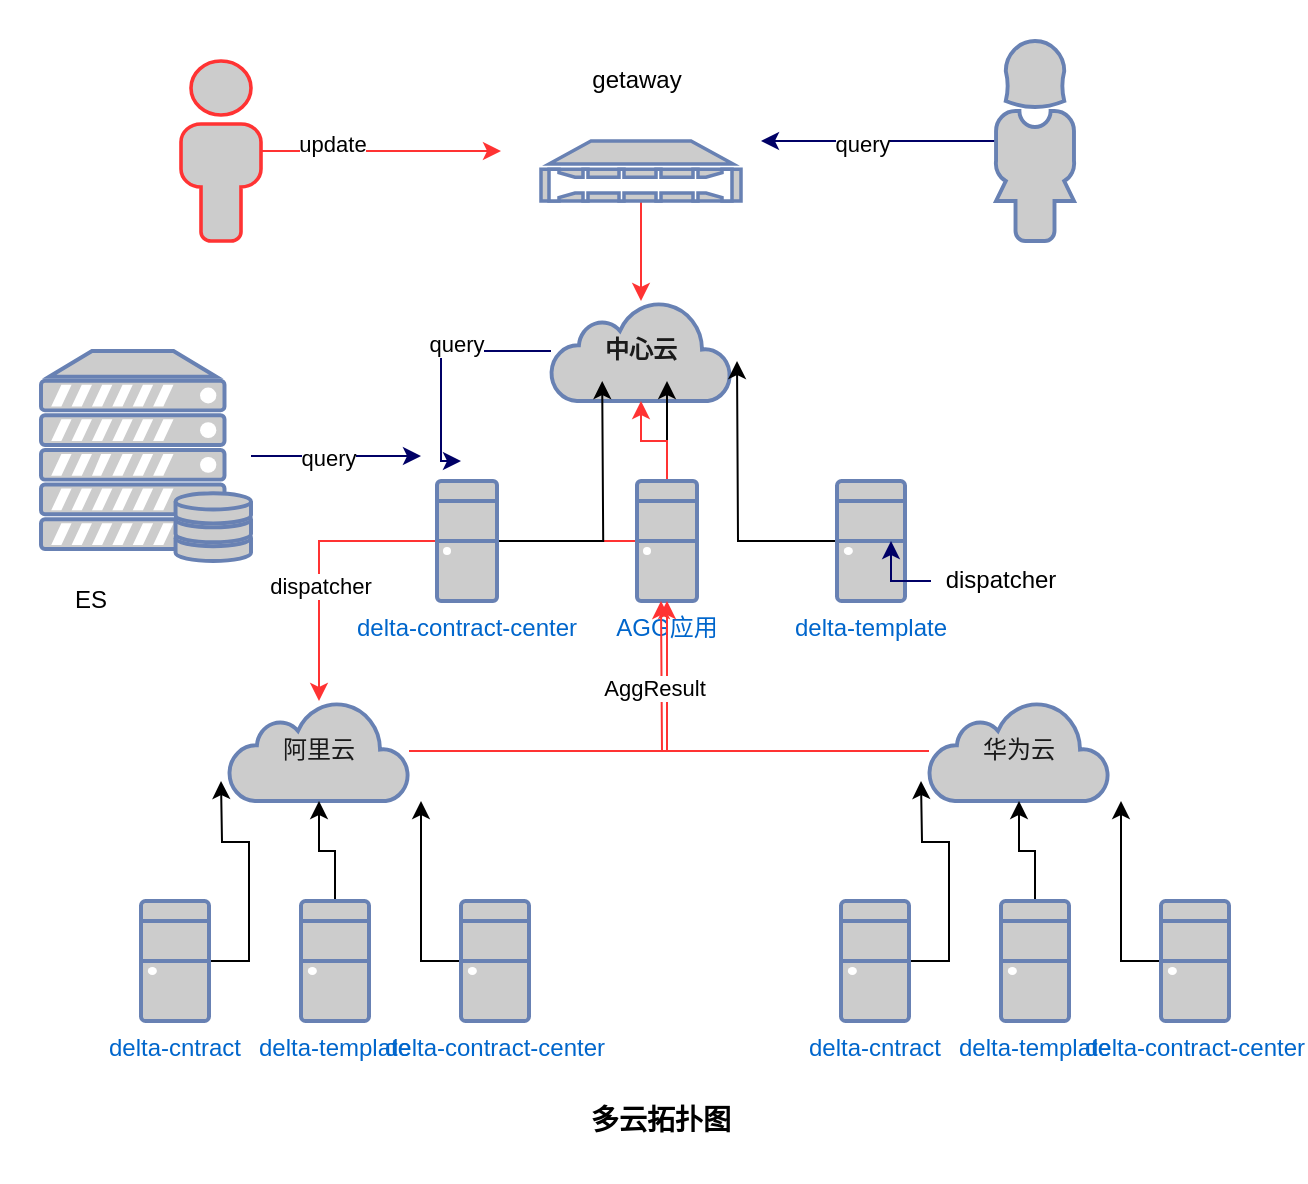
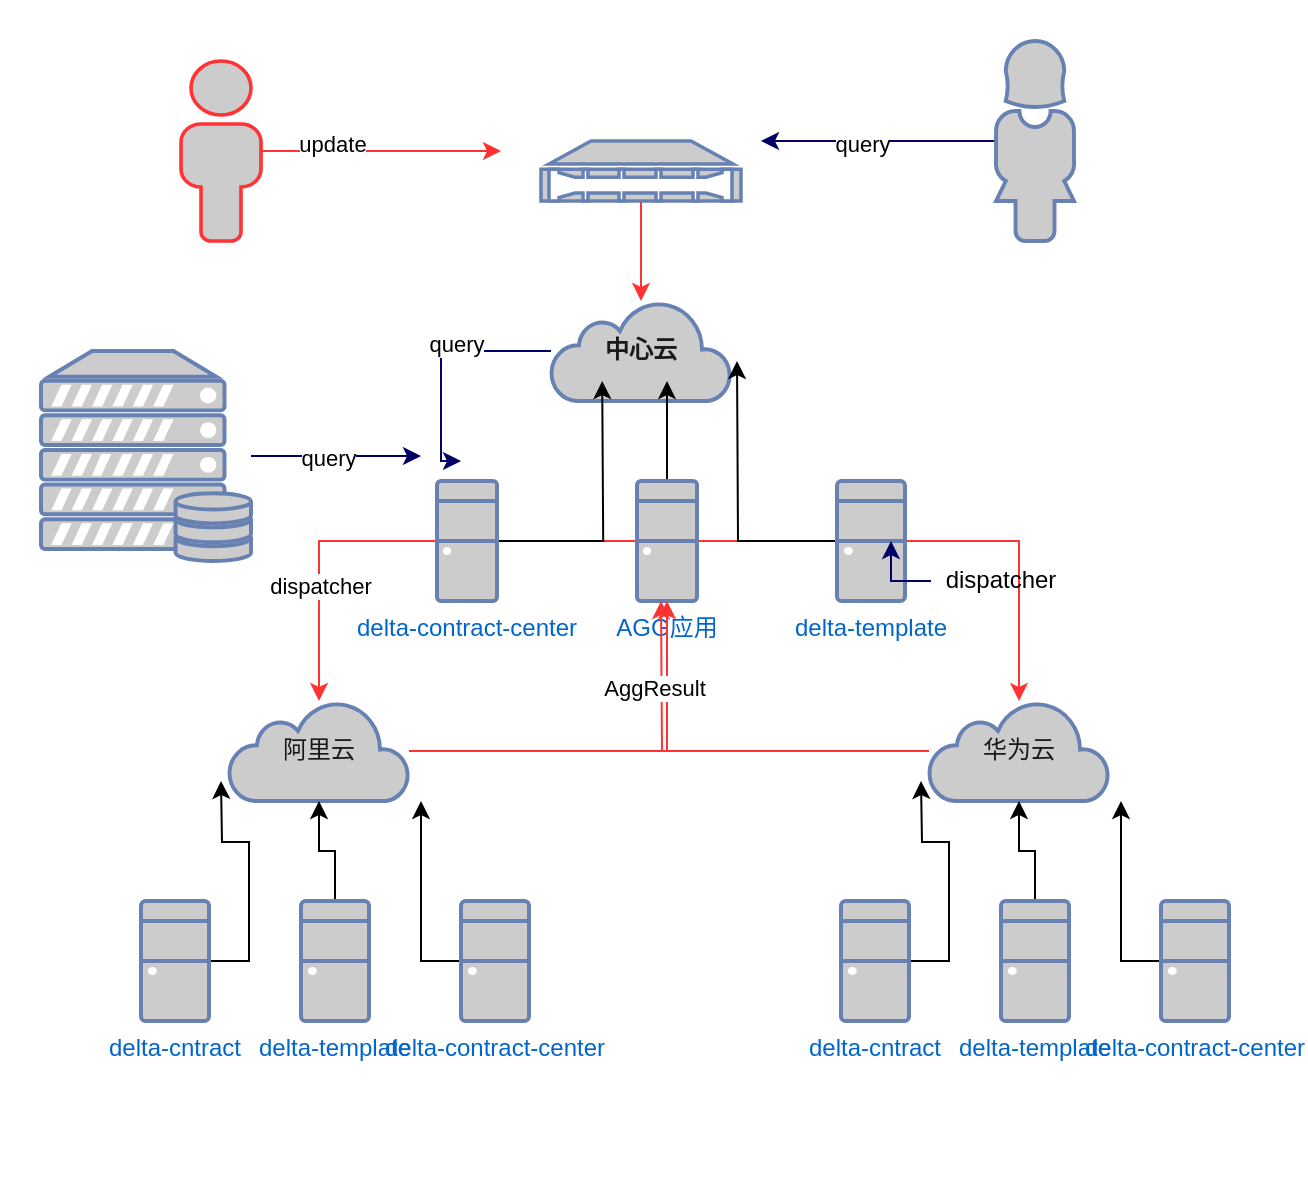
node "getaway": removed
edge "AGG应用" -> "中心云": now "AGG应用" -> "华为云"
node "ES": removed
node "多云拓扑图": removed
